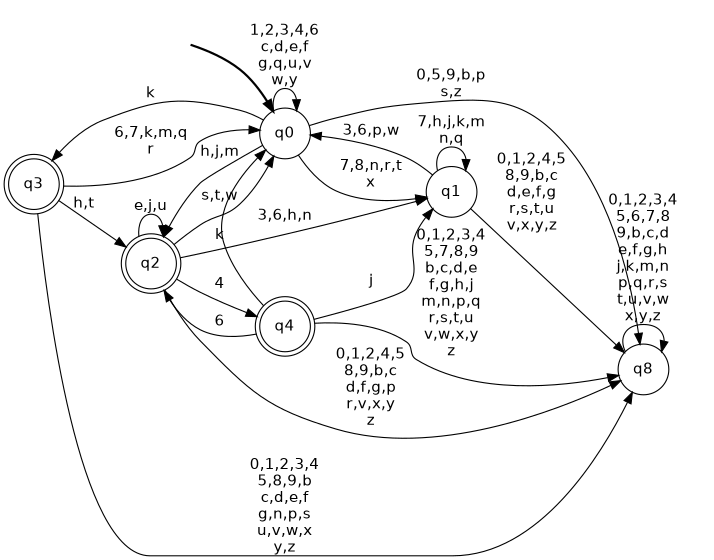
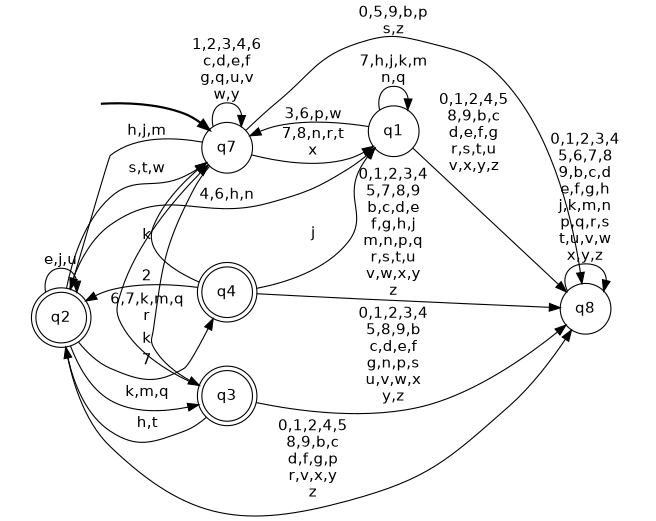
node "q0": label "q0" -> "q7"
edge "q2" -> "q1": label "3,6,h,n" -> "4,6,h,n"
edge "q2" -> "q4": label "4" -> "7"
edge "q4" -> "q2": label "6" -> "2"
edge "q2" -> "q3": added, label "k,m,q"
